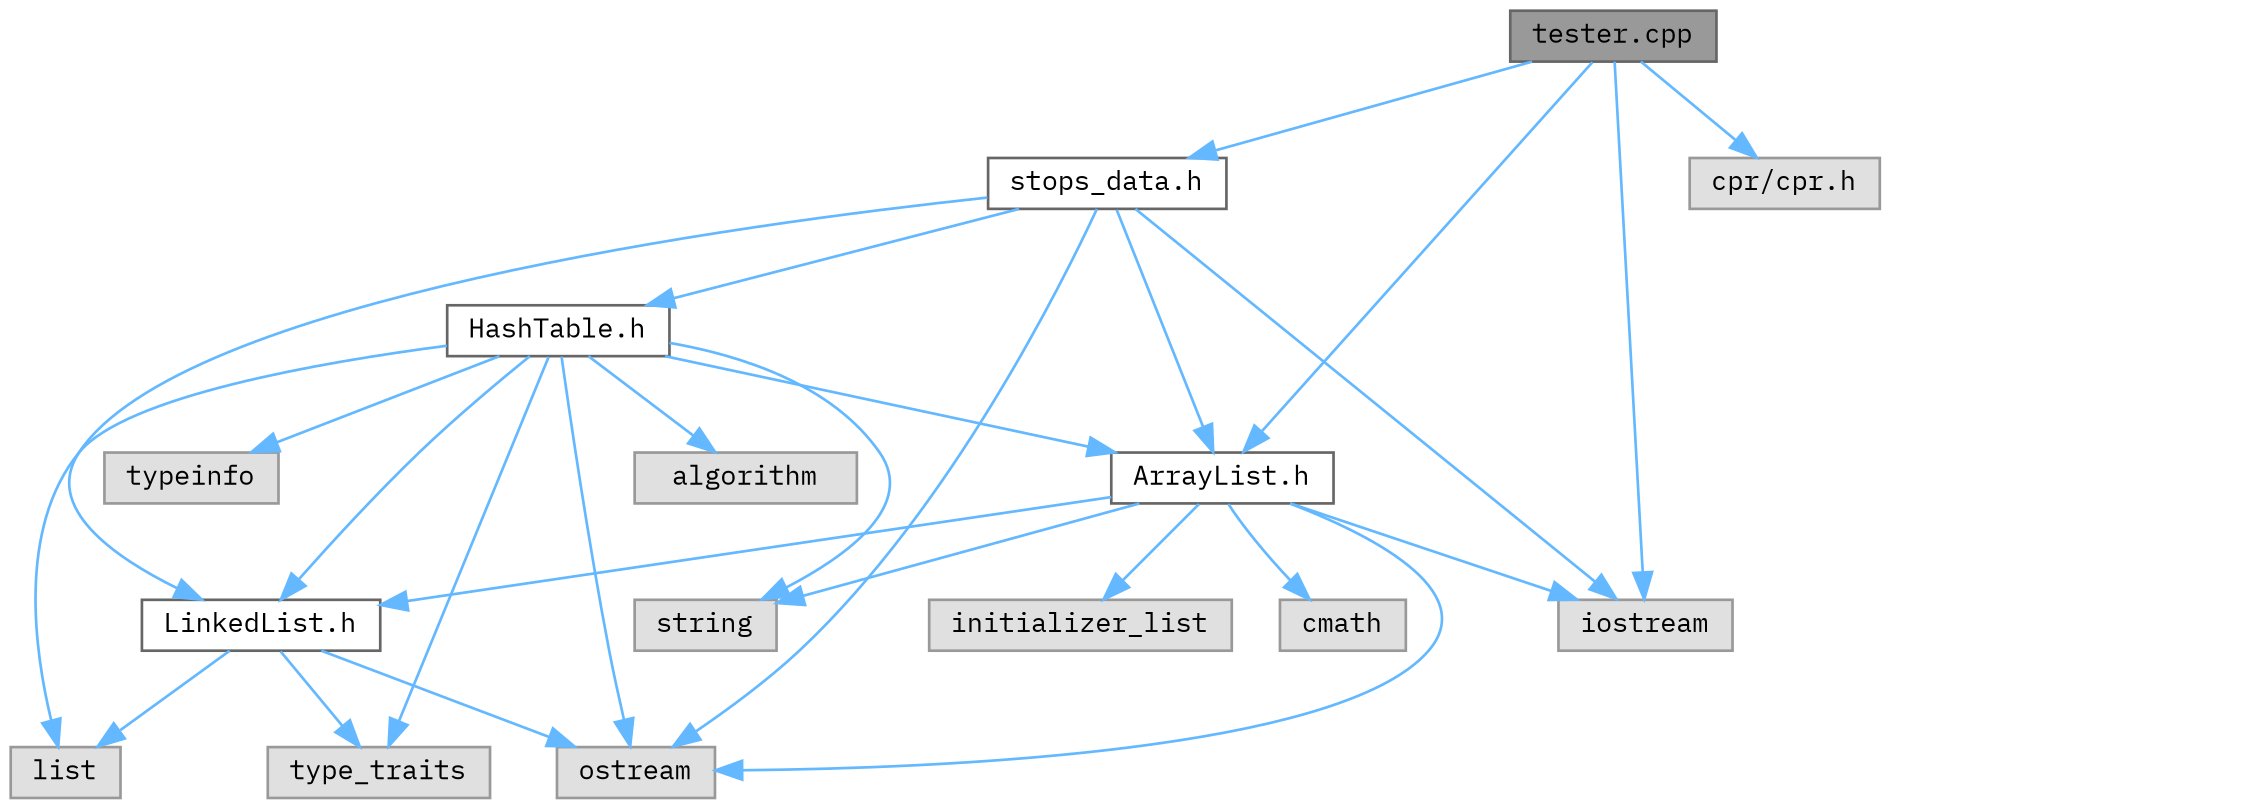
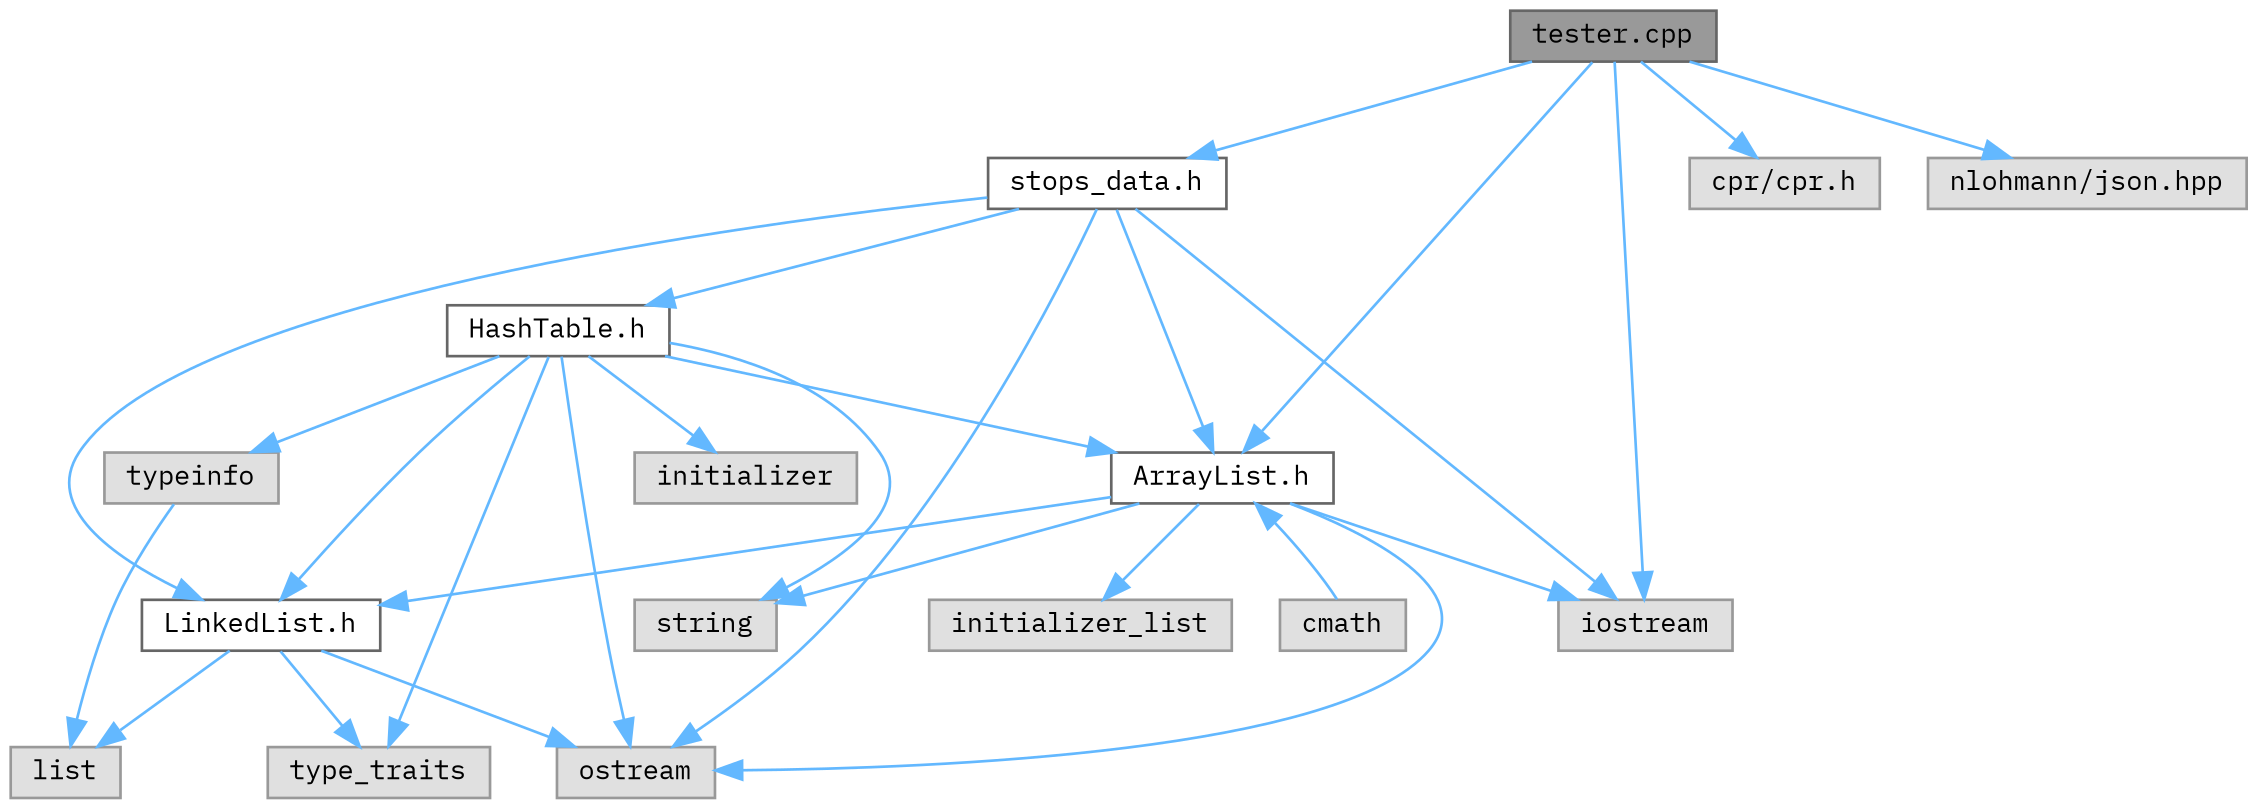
node "nlohmann/json.hpp": added
edge "HashTable.h" -> "list": now "typeinfo" -> "list"
node "algorithm": label "algorithm" -> "initializer"
edge "ArrayList.h" -> "cmath": reversed
